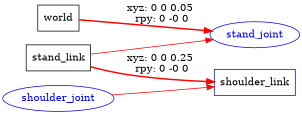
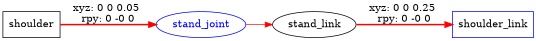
node "world": label "world" -> "shoulder"
edge "stand_link" -> "stand_joint": reversed
node "stand_link": shape box -> ellipse
node "shoulder_joint": removed
